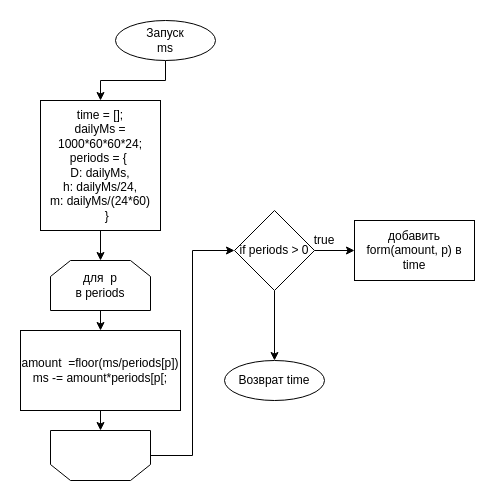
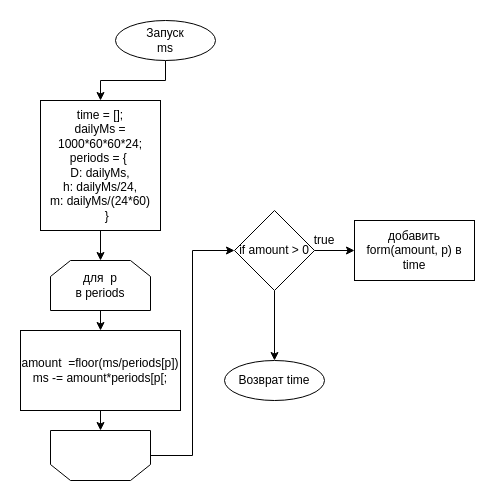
node "if periods > 0": label "if periods > 0" -> "if amount > 0"
